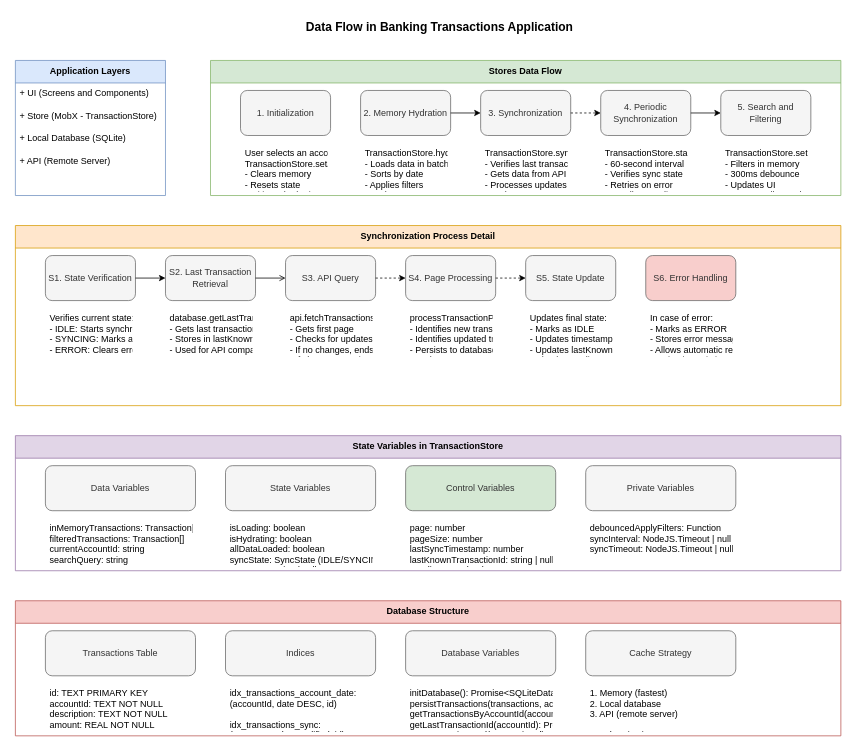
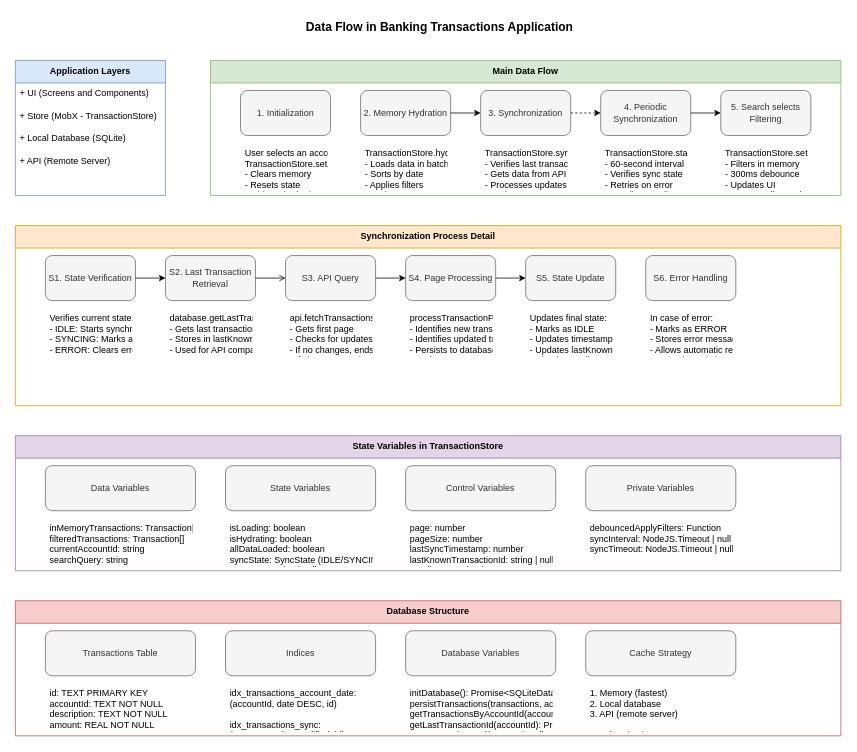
node "Stores Data Flow": label "Stores Data Flow" -> "Main Data Flow"
node "5. Search and Filtering": label "5. Search and Filtering" -> "5. Search selects Filtering"
edge "S3. API Query" -> "S4. Page Processing": style dashed -> solid
edge "S4. Page Processing" -> "S5. State Update": style dashed -> solid
node "S6. Error Handling": fillcolor #f8cecc -> #f5f5f5
node "Control Variables": fillcolor #d5e8d4 -> #f5f5f5
